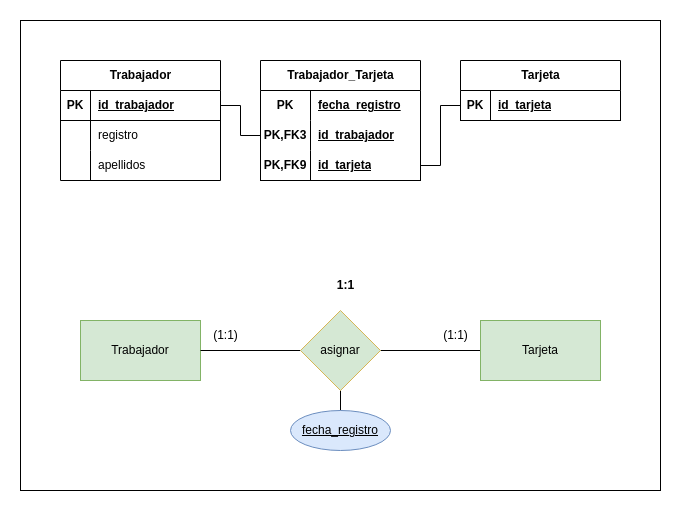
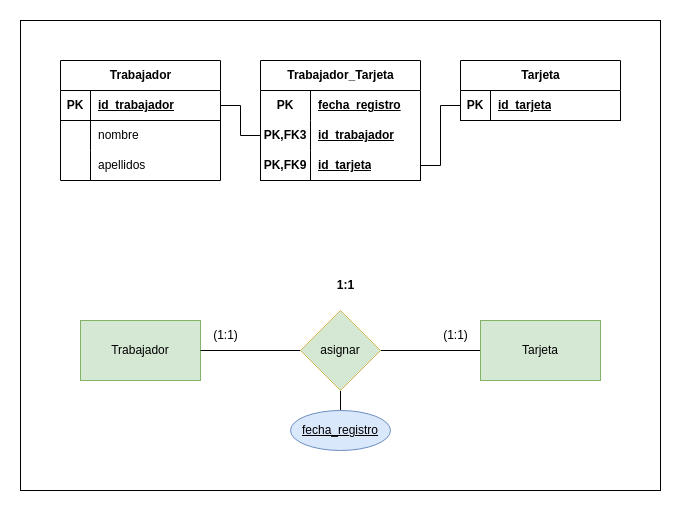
node "registro": label "registro" -> "nombre"
